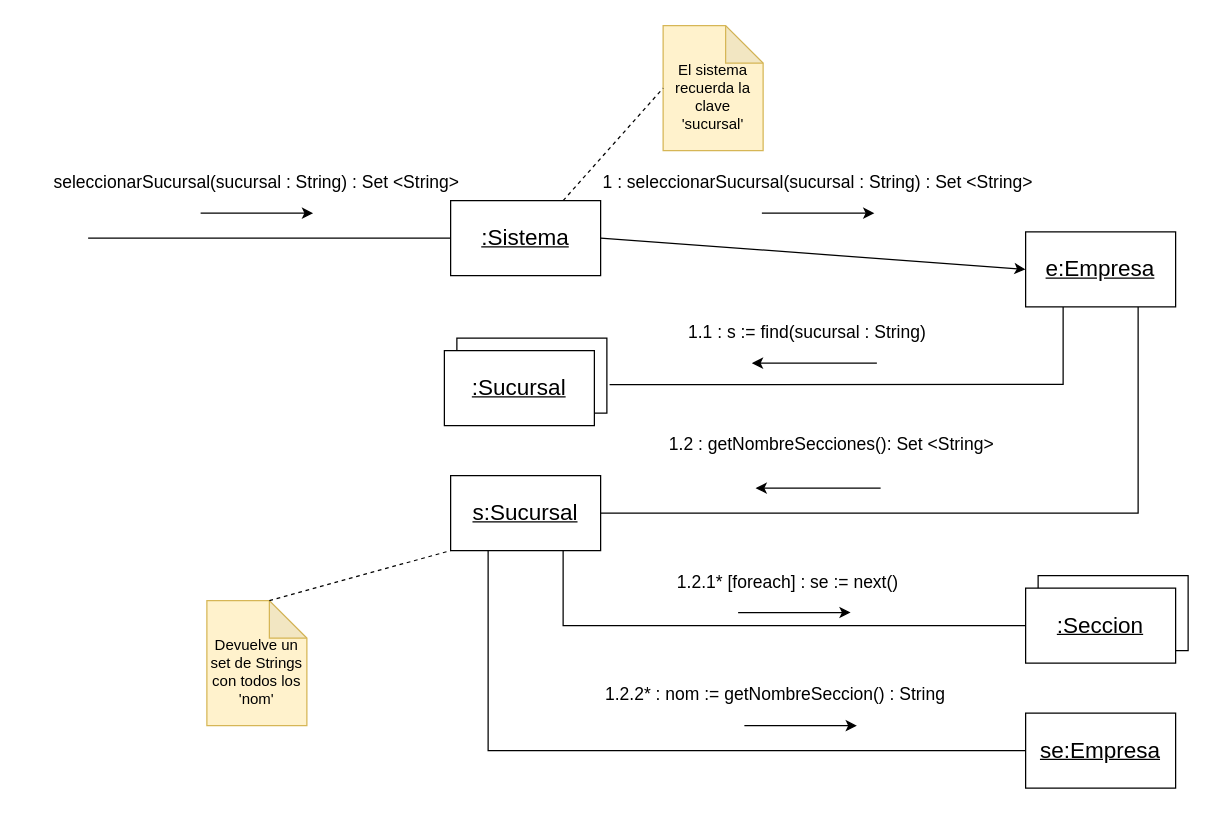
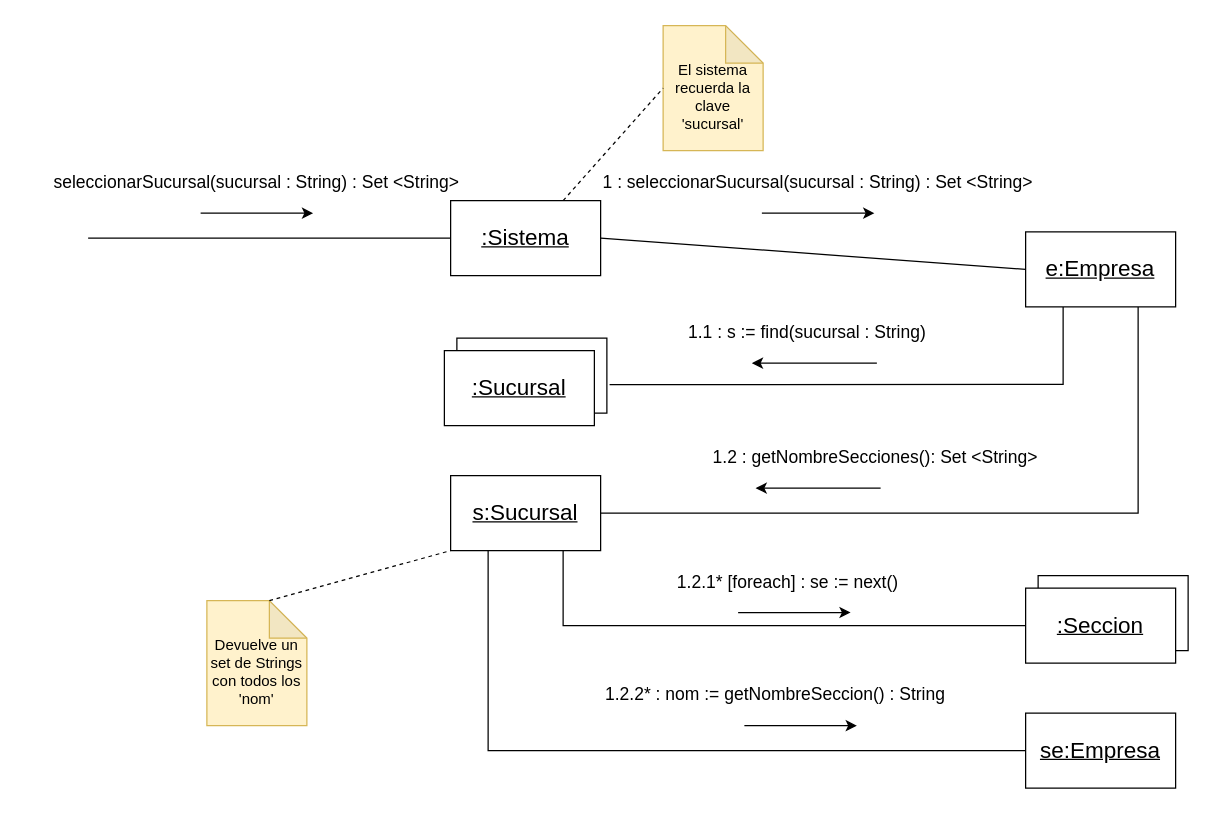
edge ":Sistema" -> "e:Empresa": arrowhead classic -> none
node "1.2 : getNombreSecciones(): Set <String>": moved (832, 444) -> (876, 457)
